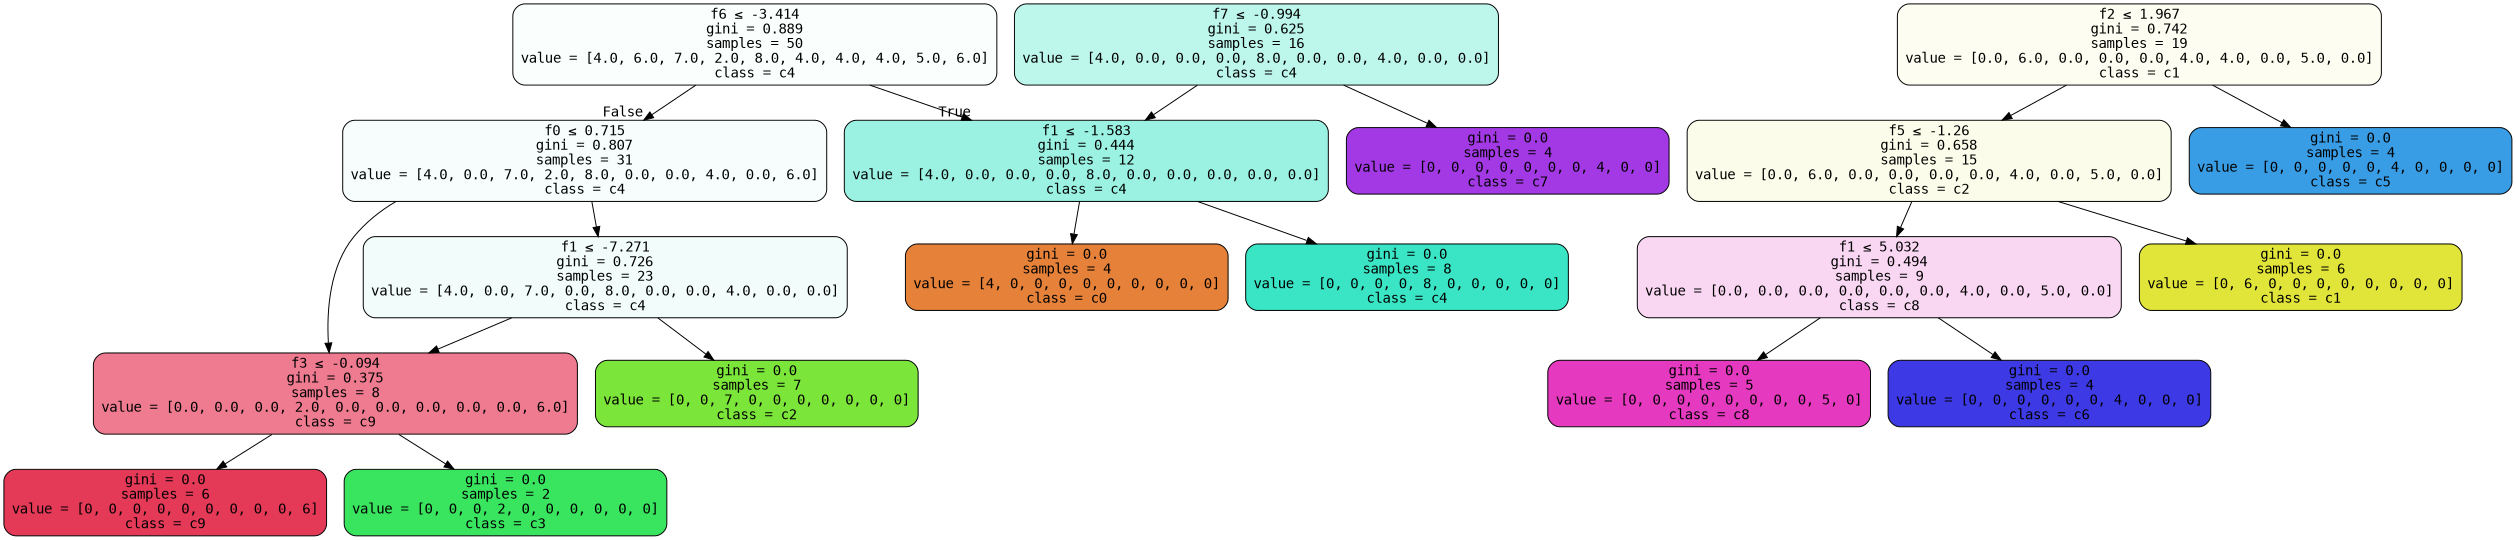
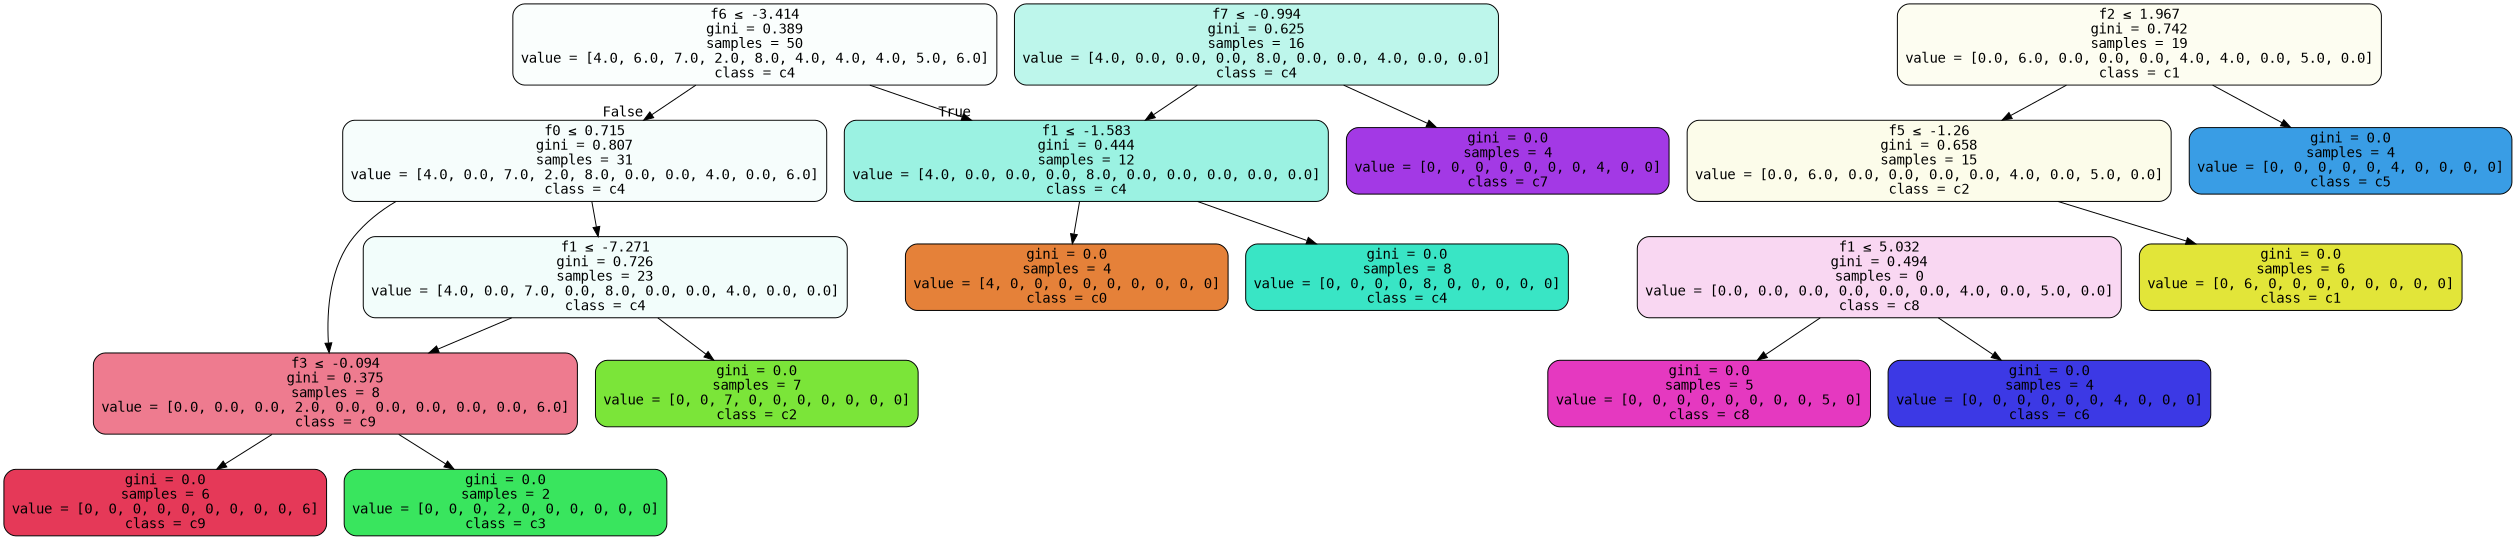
node "f6 ≤ -3.414": text "gini = 0.889" -> "gini = 0.389"
edge "f5 ≤ -1.26" -> "f1 ≤ 5.032": removed
node "f1 ≤ 5.032": text "samples = 9" -> "samples = 0"
